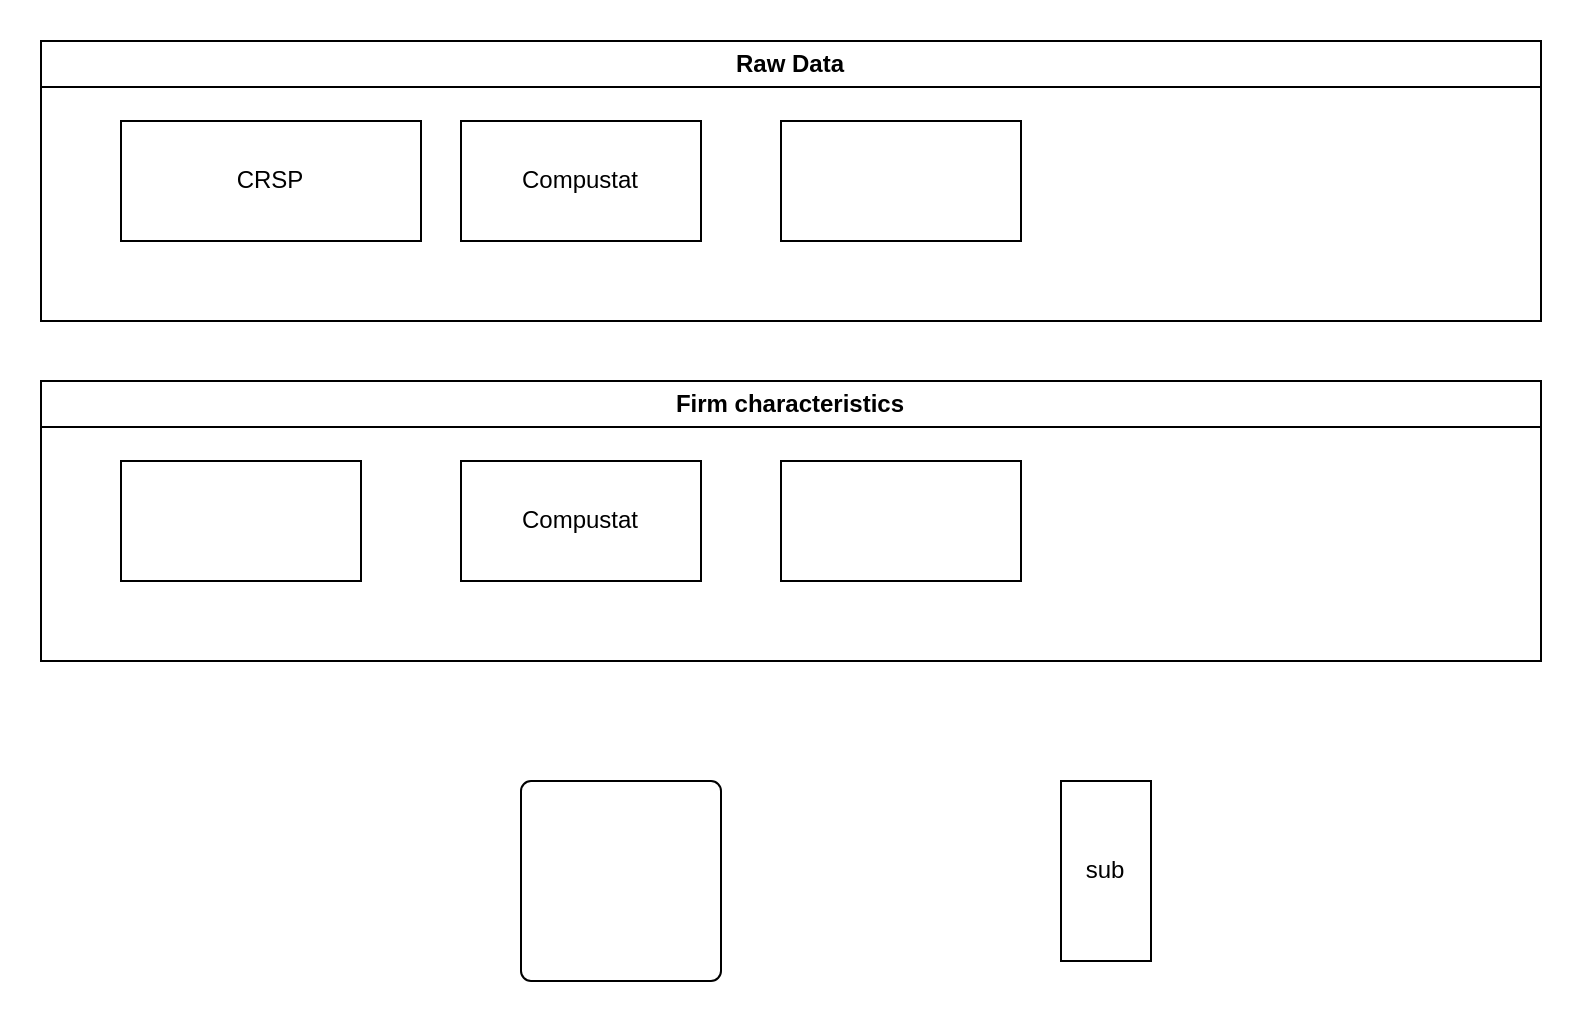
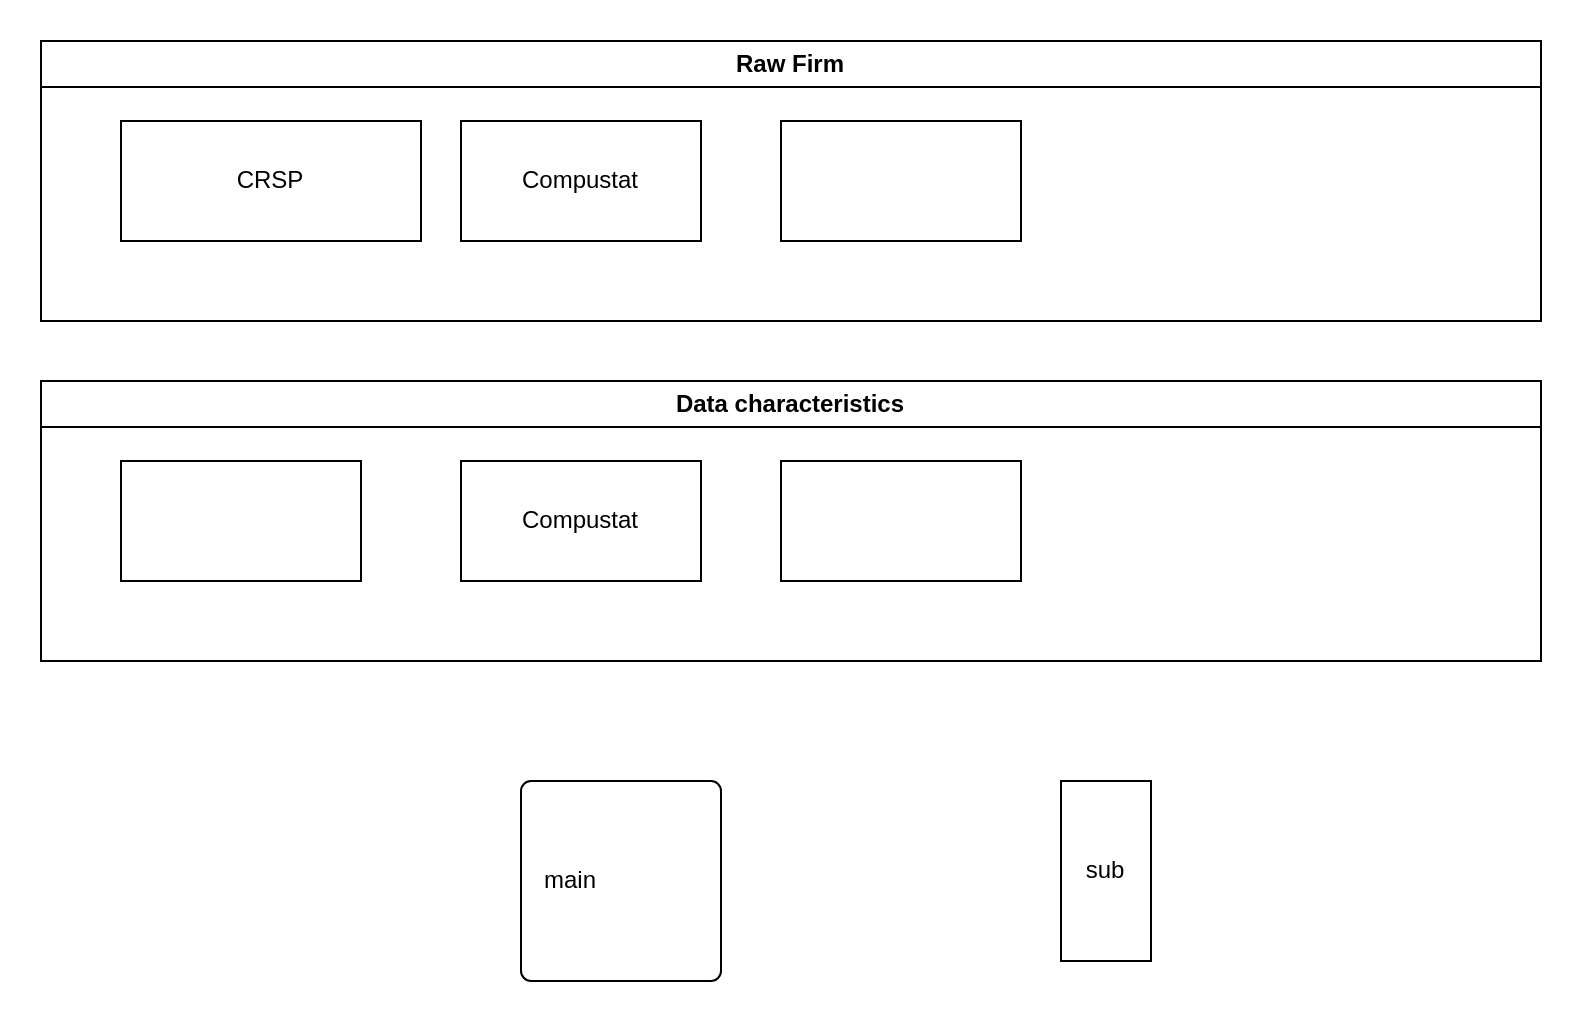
node "Raw Data": label "Raw Data" -> "Raw Firm"
node "Firm characteristics": label "Firm characteristics" -> "Data characteristics"
node "main": added
